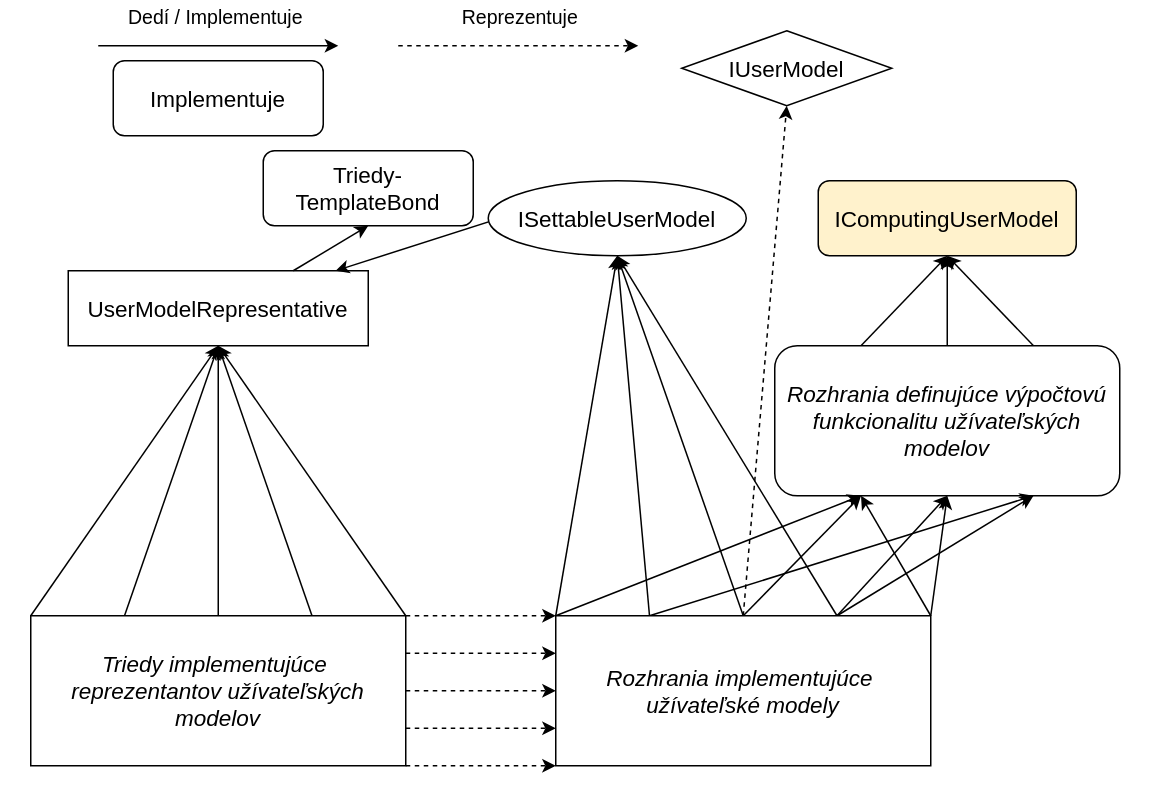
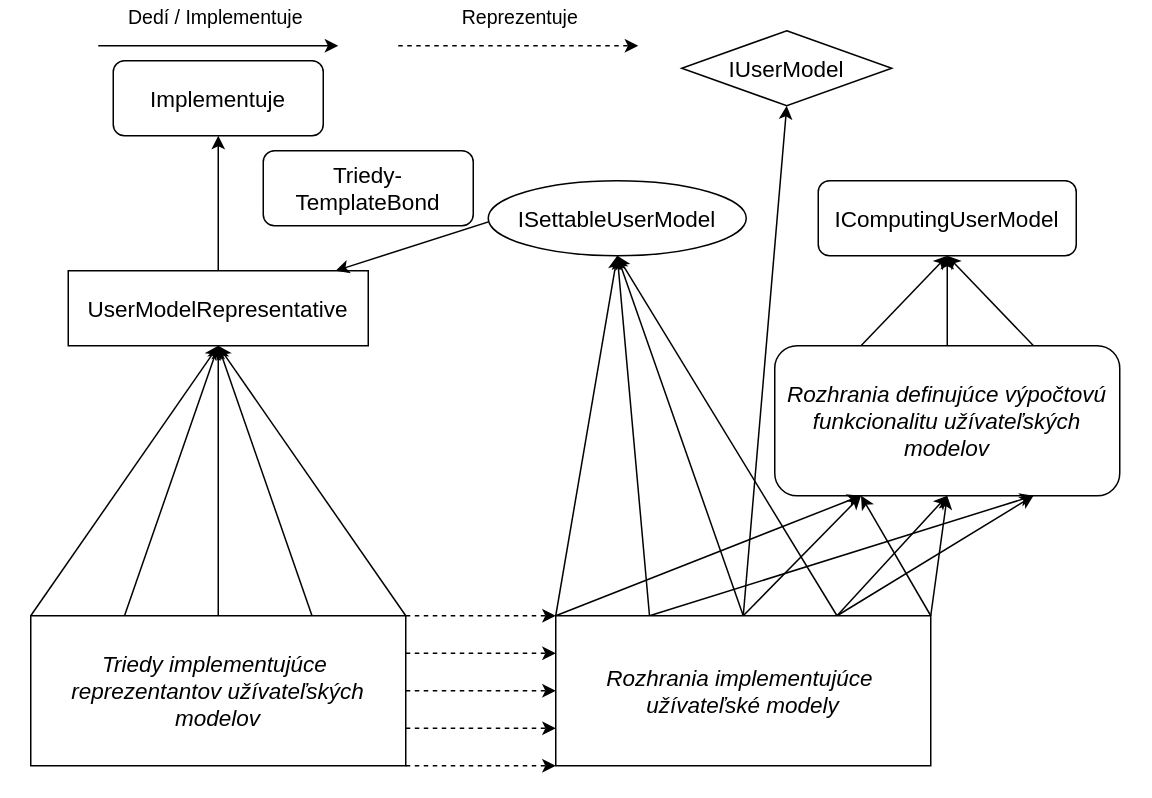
edge "UserModelRepresentative" -> "Implementuje": added
node "IComputingUserModel": fillcolor #fff2cc -> #ffffff
edge "UserModelRepresentative" -> "Triedy- TemplateBond": removed
edge "Rozhrania implementujúce užívateľské modely" -> "IUserModel": style dashed -> solid
